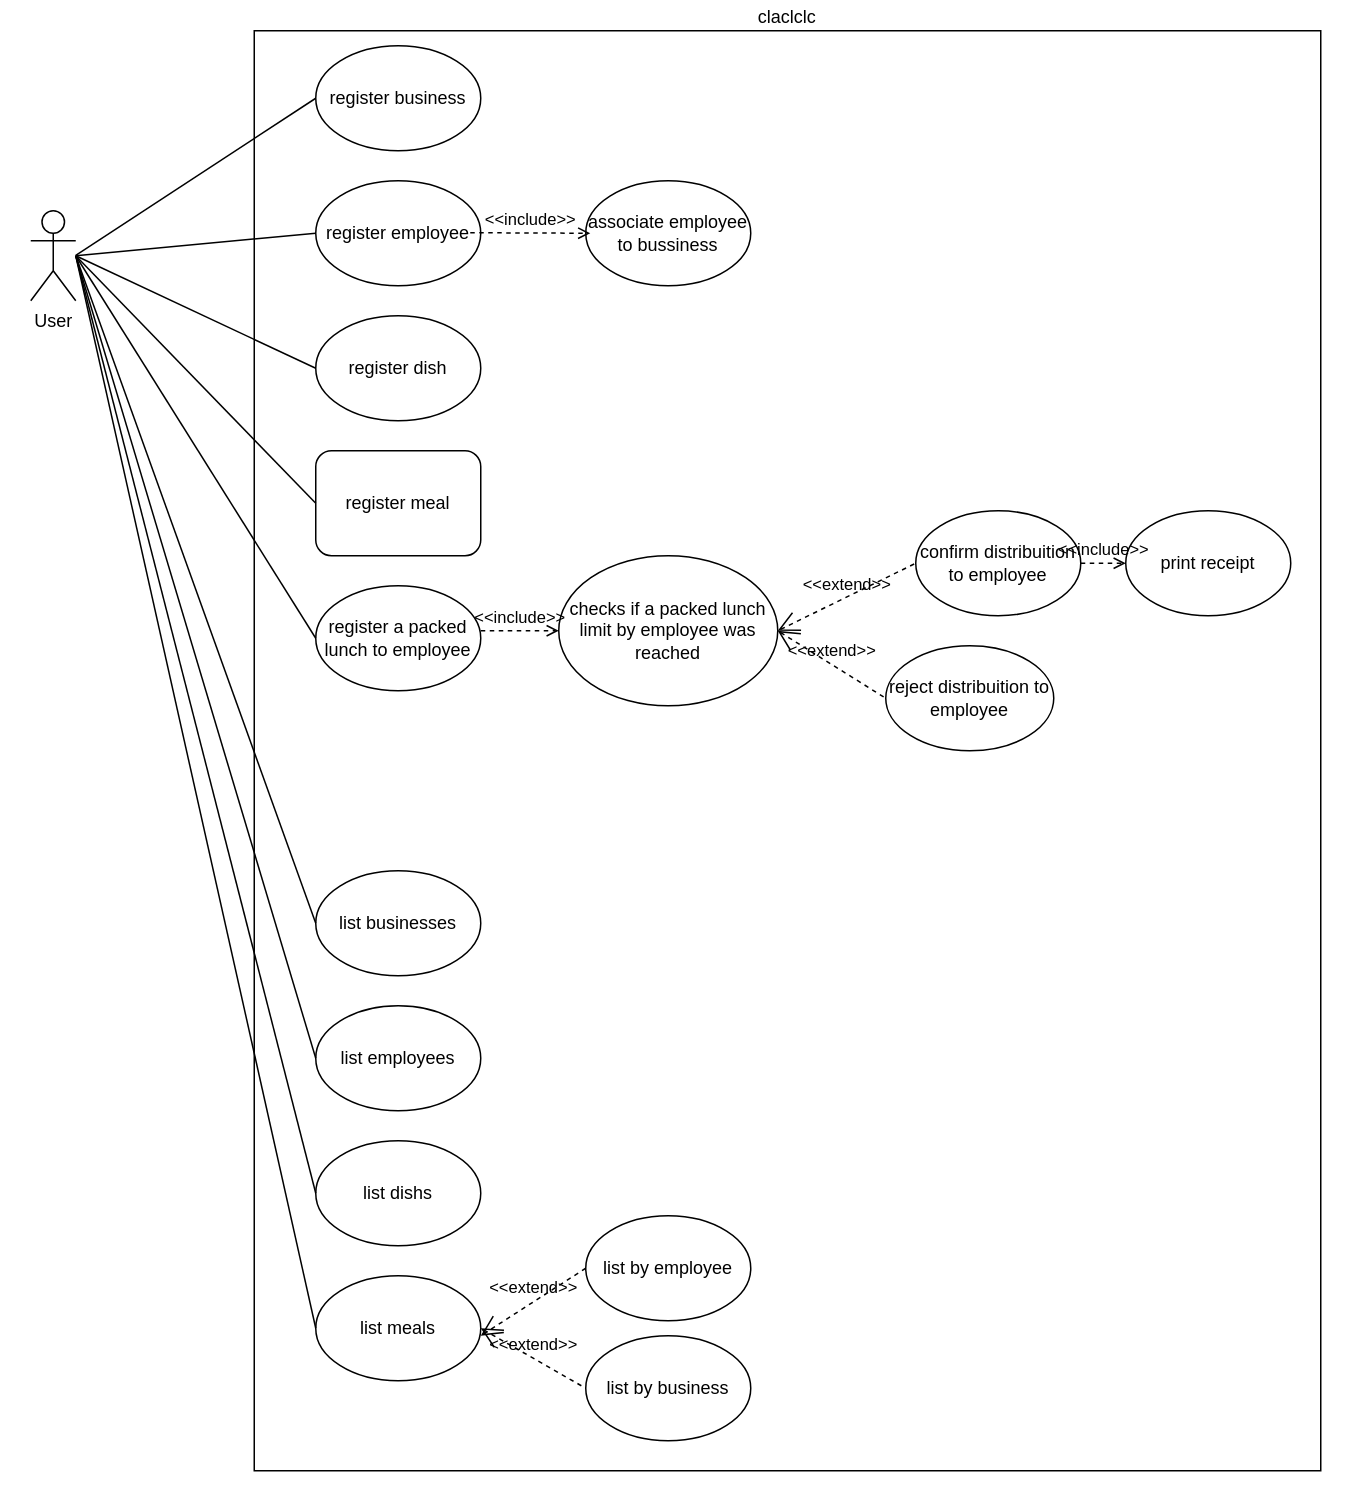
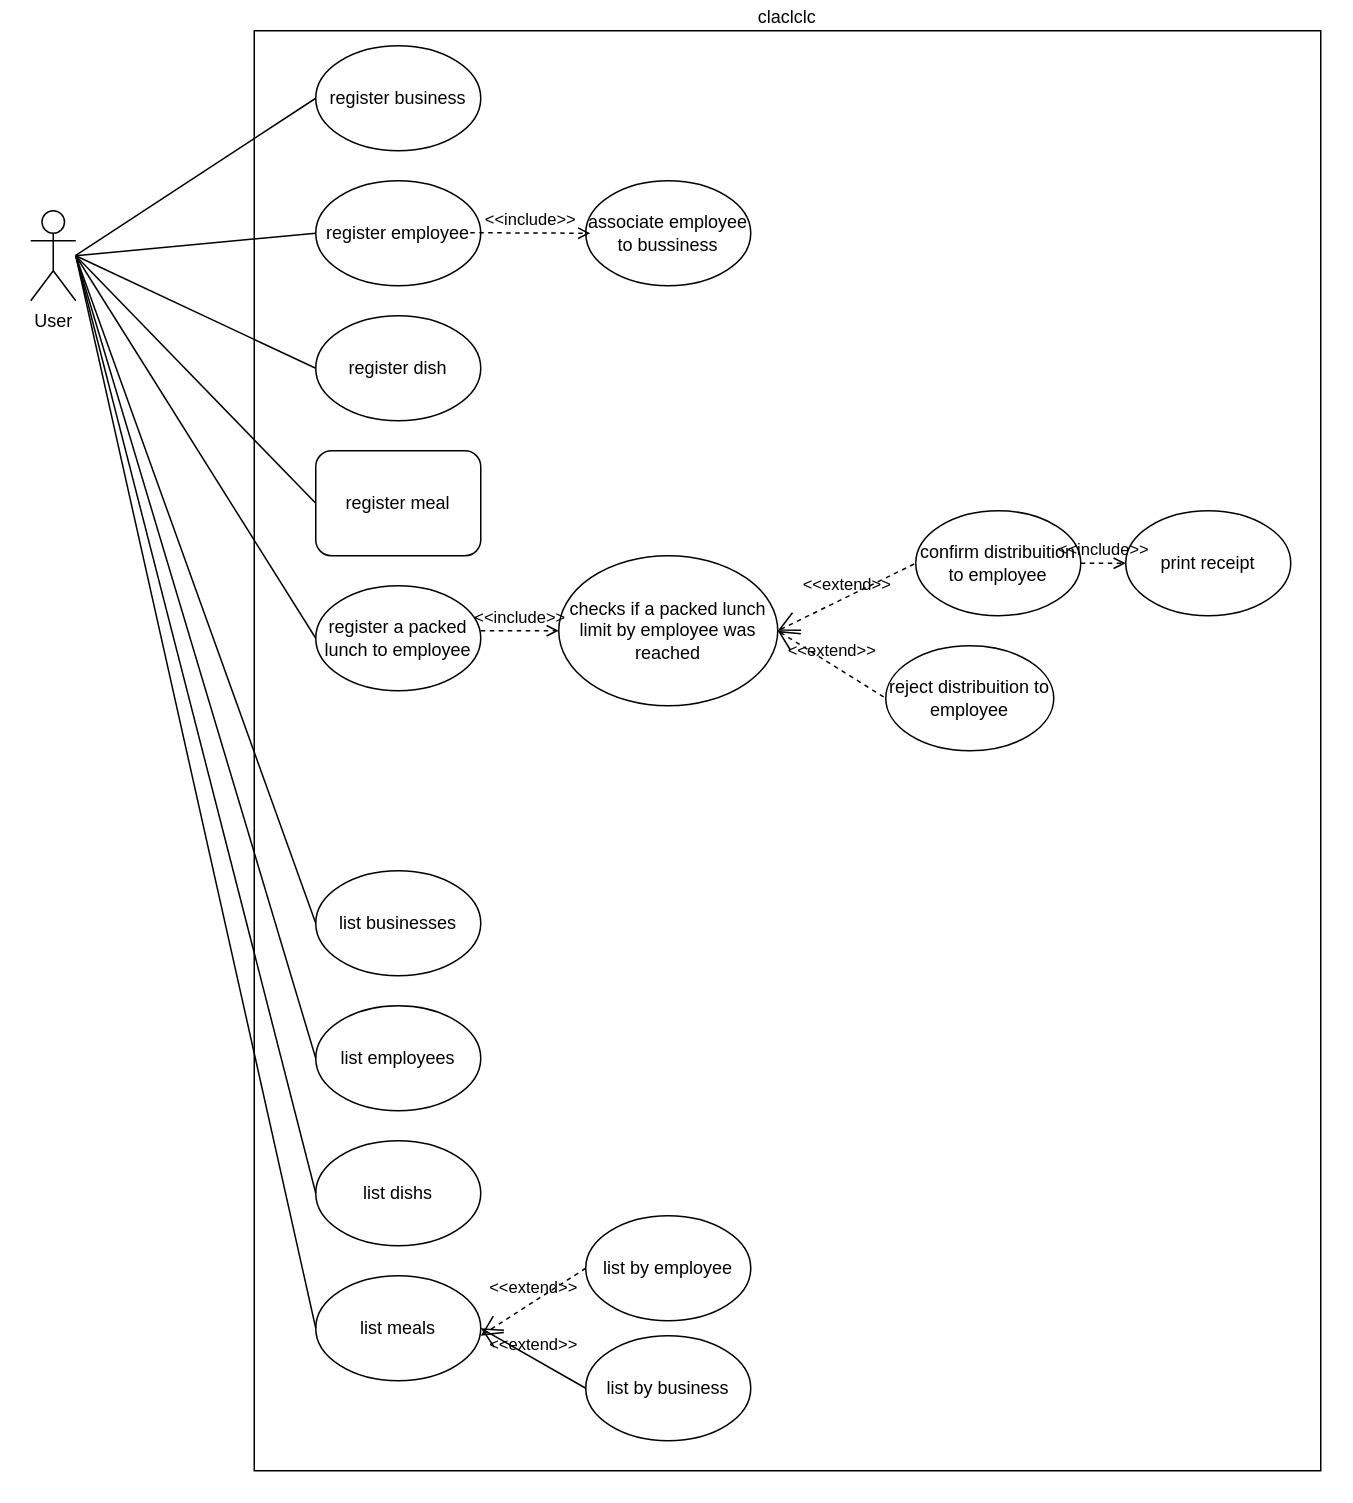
edge "list by business" -> "list meals": style dashed -> solid
